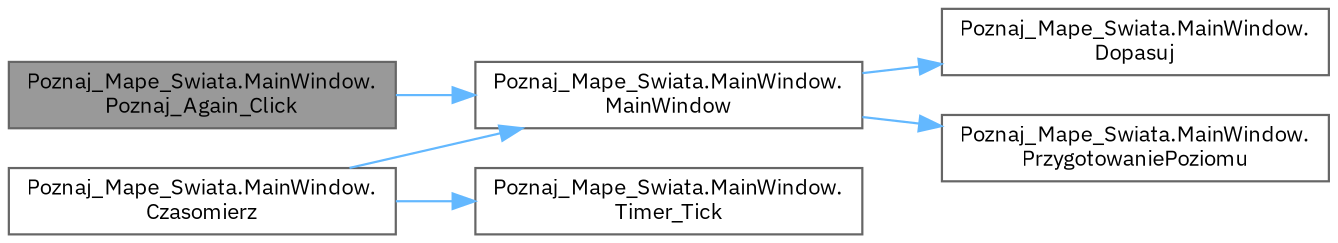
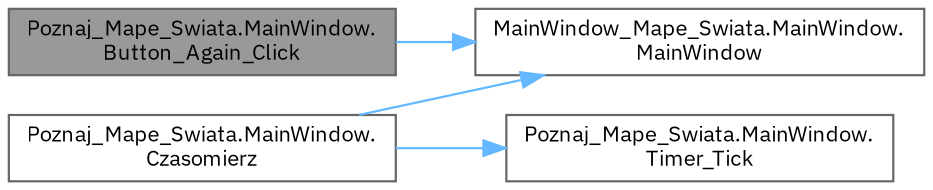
node "Poznaj_Mape_Swiata.MainWindow. Dopasuj": removed
node "Poznaj_Mape_Swiata.MainWindow. Poznaj_Again_Click": label "Poznaj_Mape_Swiata.MainWindow. Poznaj_Again_Click" -> "Poznaj_Mape_Swiata.MainWindow. Button_Again_Click"
node "Poznaj_Mape_Swiata.MainWindow. MainWindow": label "Poznaj_Mape_Swiata.MainWindow. MainWindow" -> "MainWindow_Mape_Swiata.MainWindow. MainWindow"
node "Poznaj_Mape_Swiata.MainWindow. PrzygotowaniePoziomu": removed
